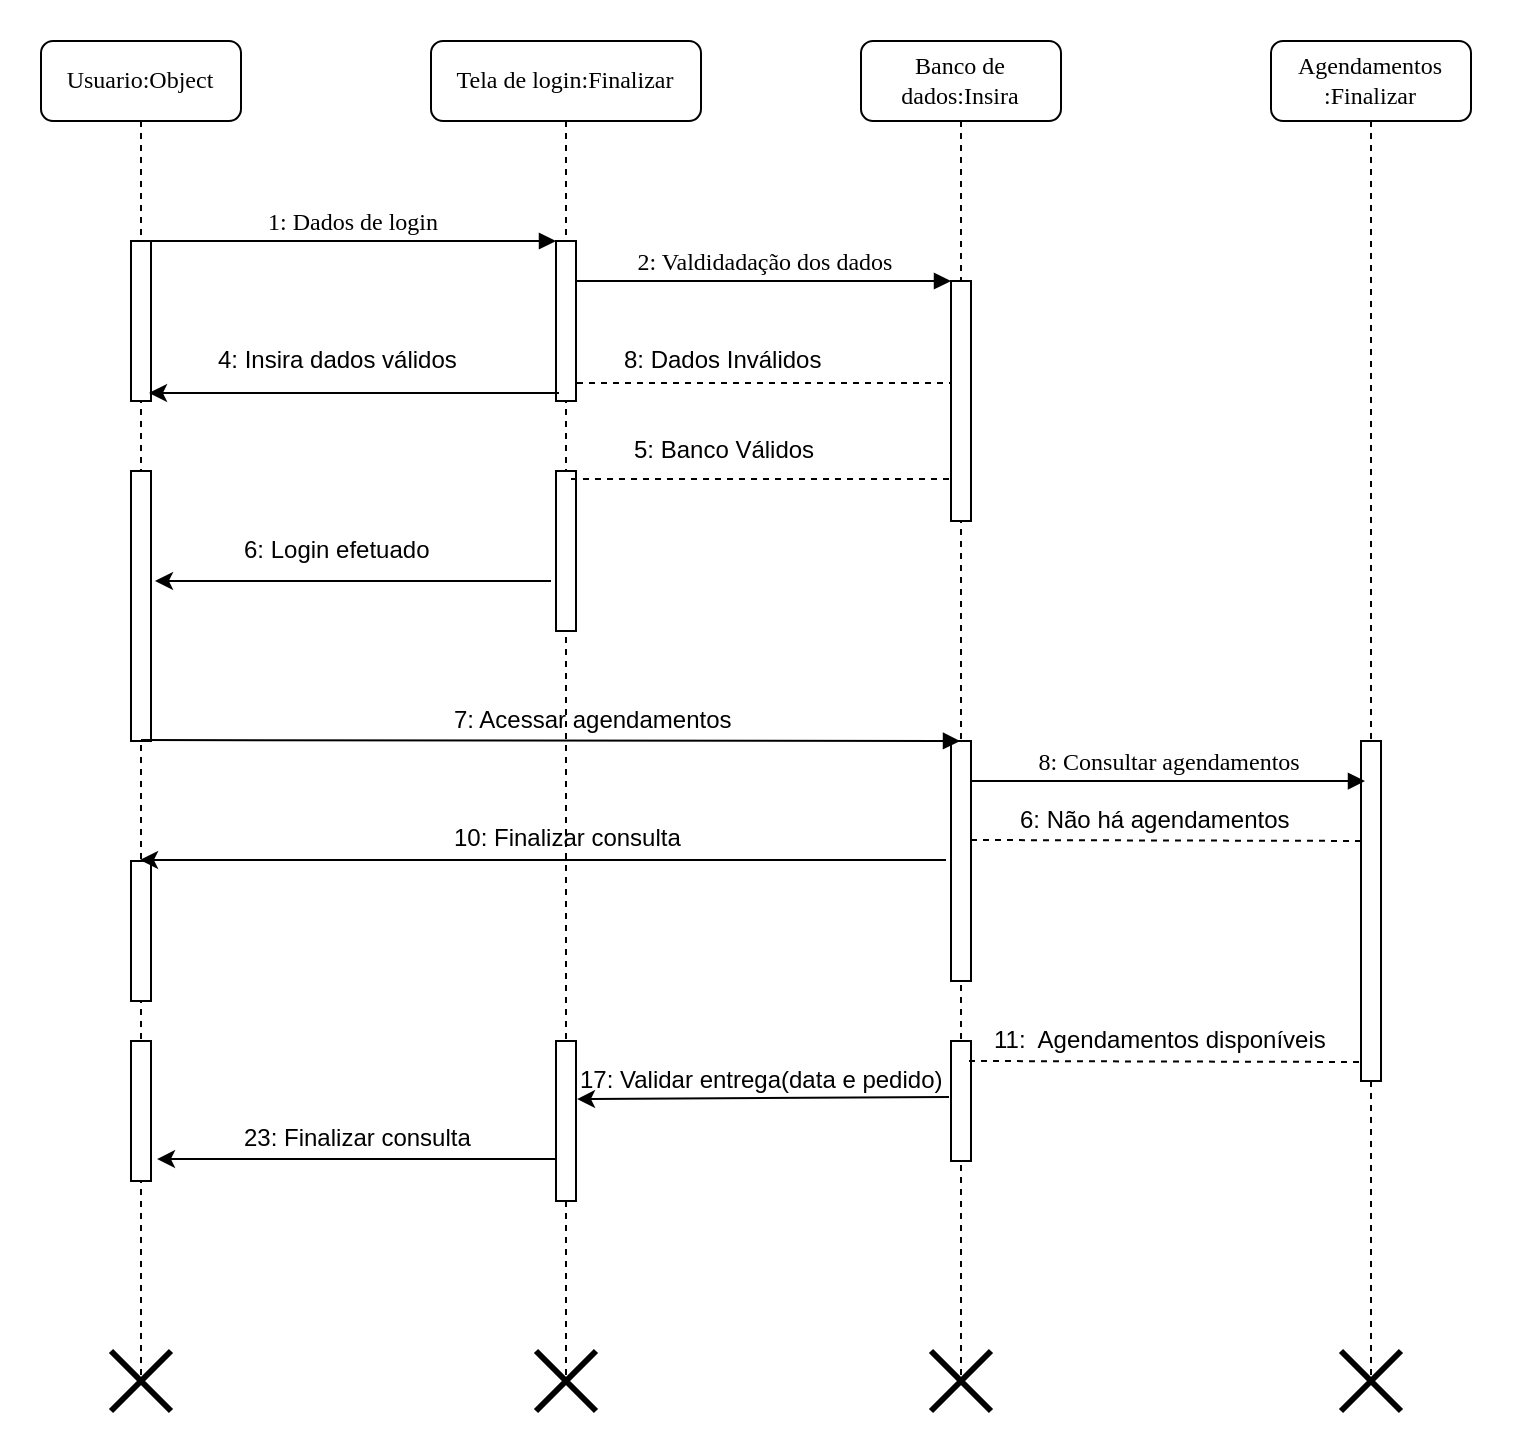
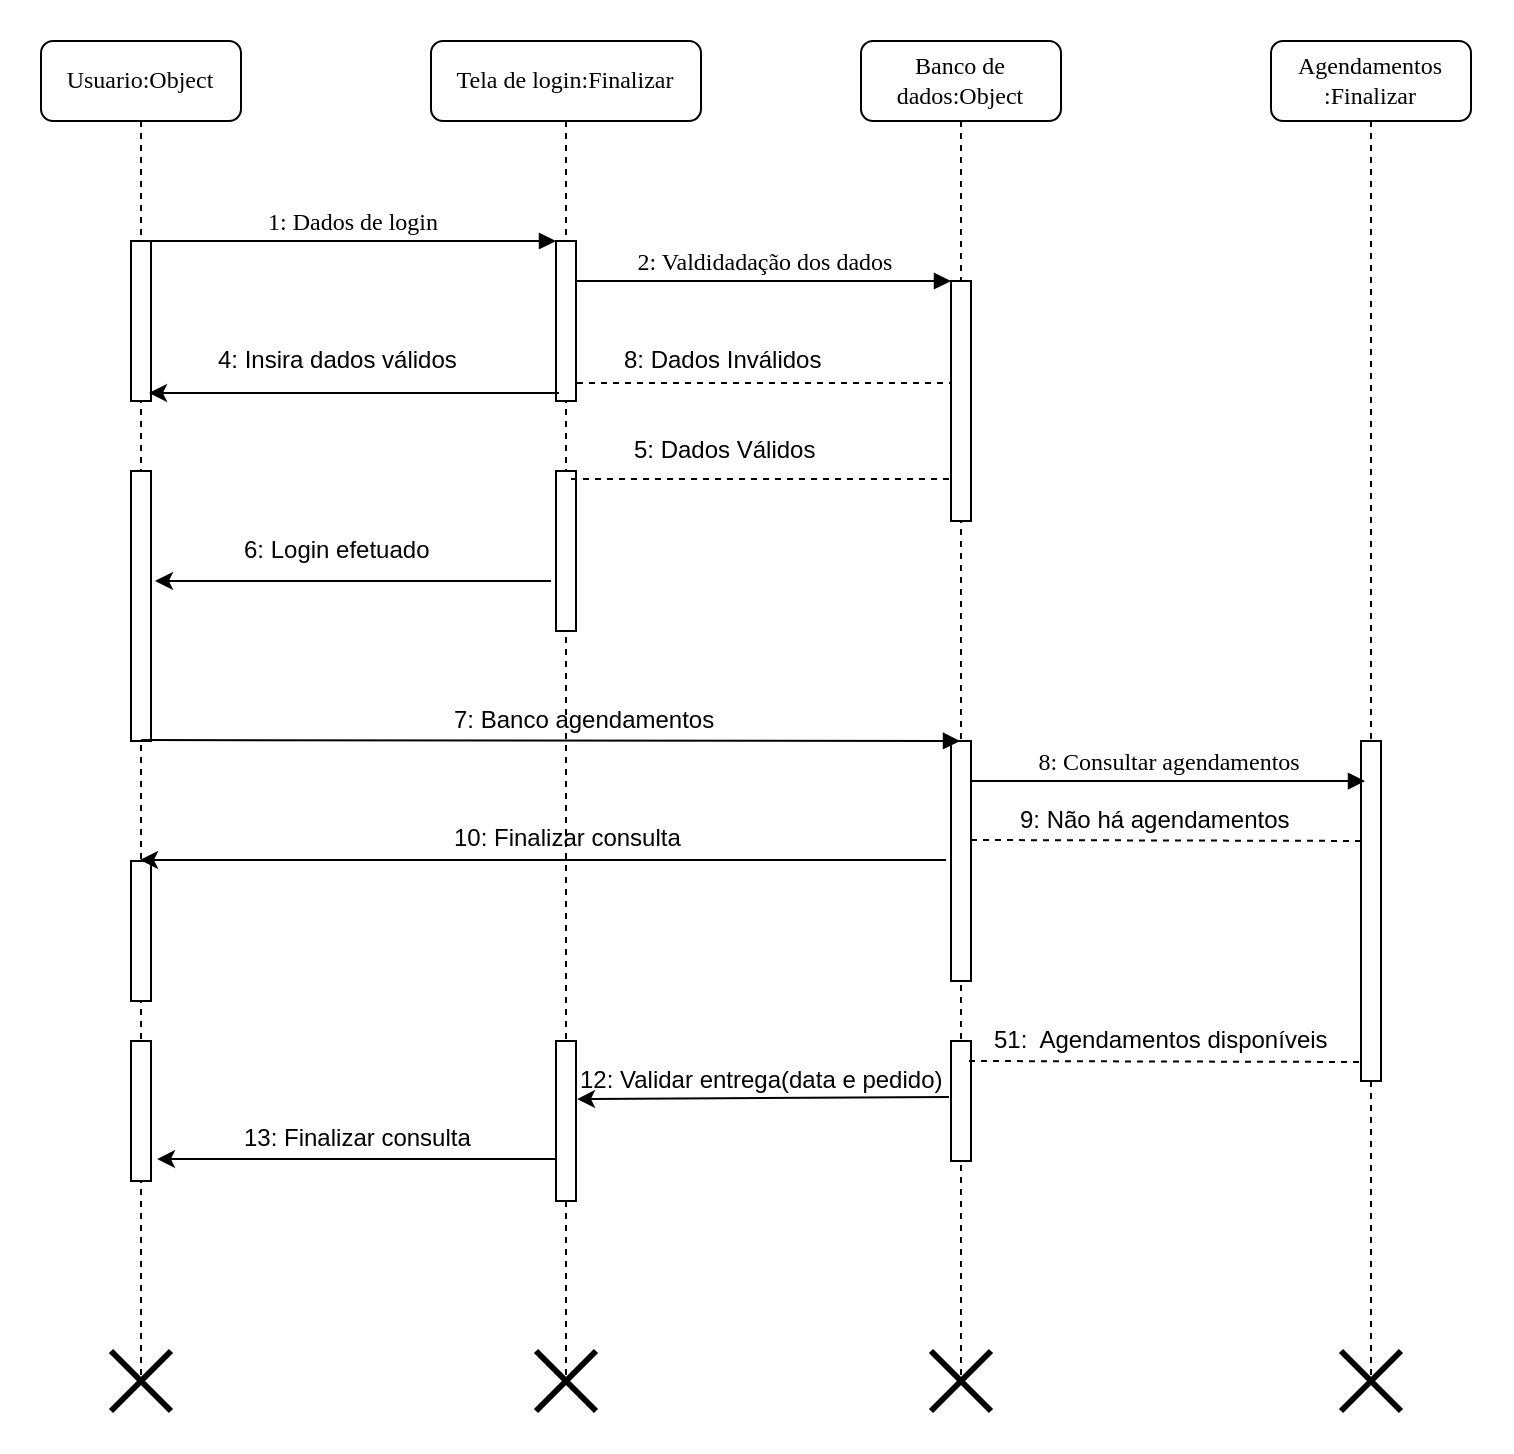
node "Banco de dados:Insira": label "Banco de dados:Insira" -> "Banco de dados:Object"
node "5: Banco Válidos": label "5: Banco Válidos" -> "5: Dados Válidos"
node "7: Acessar agendamentos": label "7: Acessar agendamentos" -> "7: Banco agendamentos"
node "6: Não há agendamentos": label "6: Não há agendamentos" -> "9: Não há agendamentos"
node "11: Agendamentos disponíveis": label "11: Agendamentos disponíveis" -> "51: Agendamentos disponíveis"
node "17: Validar entrega(data e pedido)": label "17: Validar entrega(data e pedido)" -> "12: Validar entrega(data e pedido)"
node "23: Finalizar consulta": label "23: Finalizar consulta" -> "13: Finalizar consulta"
